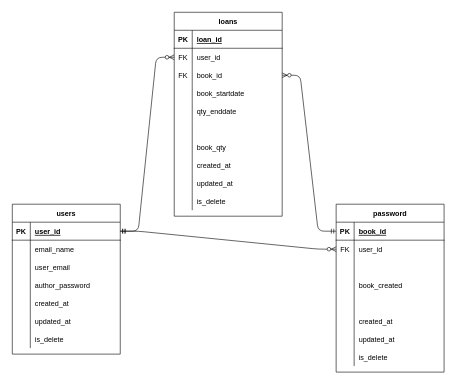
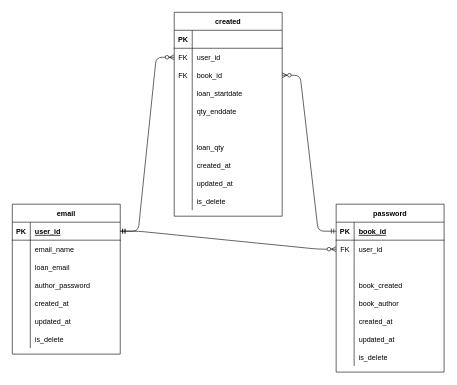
node "loans": label "loans" -> "created"
node "loan_id": removed
node "book_startdate": label "book_startdate" -> "loan_startdate"
node "book_qty": label "book_qty" -> "loan_qty"
node "users": label "users" -> "email"
node "user_email": label "user_email" -> "loan_email"
node "book_author": added
